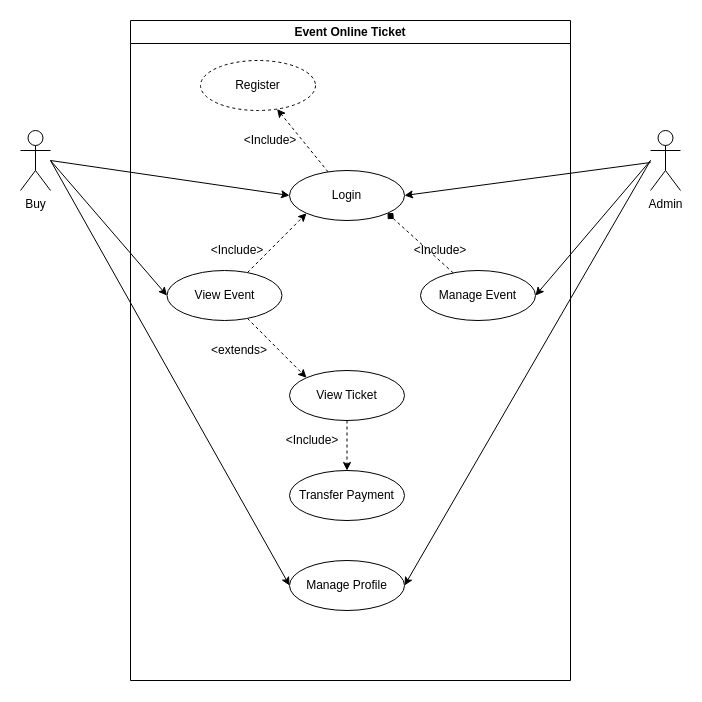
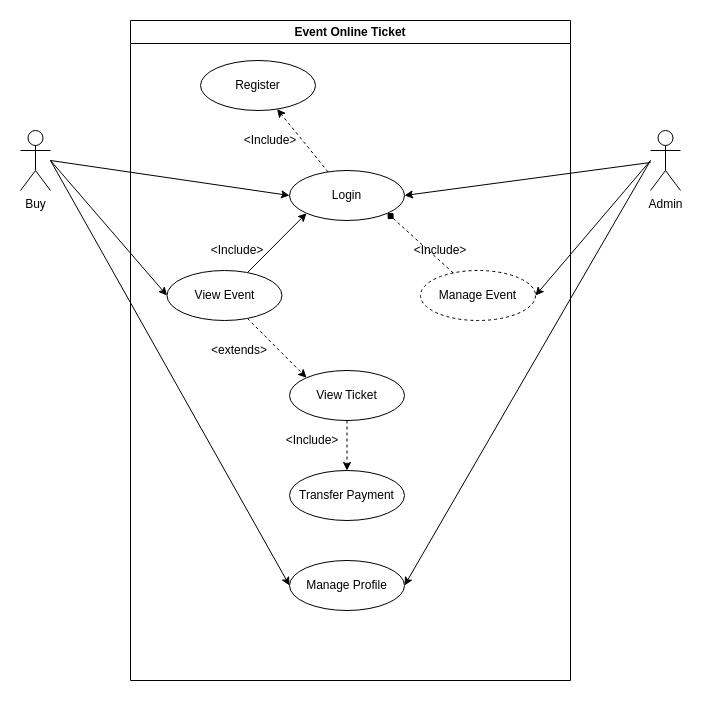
node "Register": style dashed -> solid
edge "View Event" -> "Login": style dashed -> solid
node "Manage Event": style solid -> dashed
